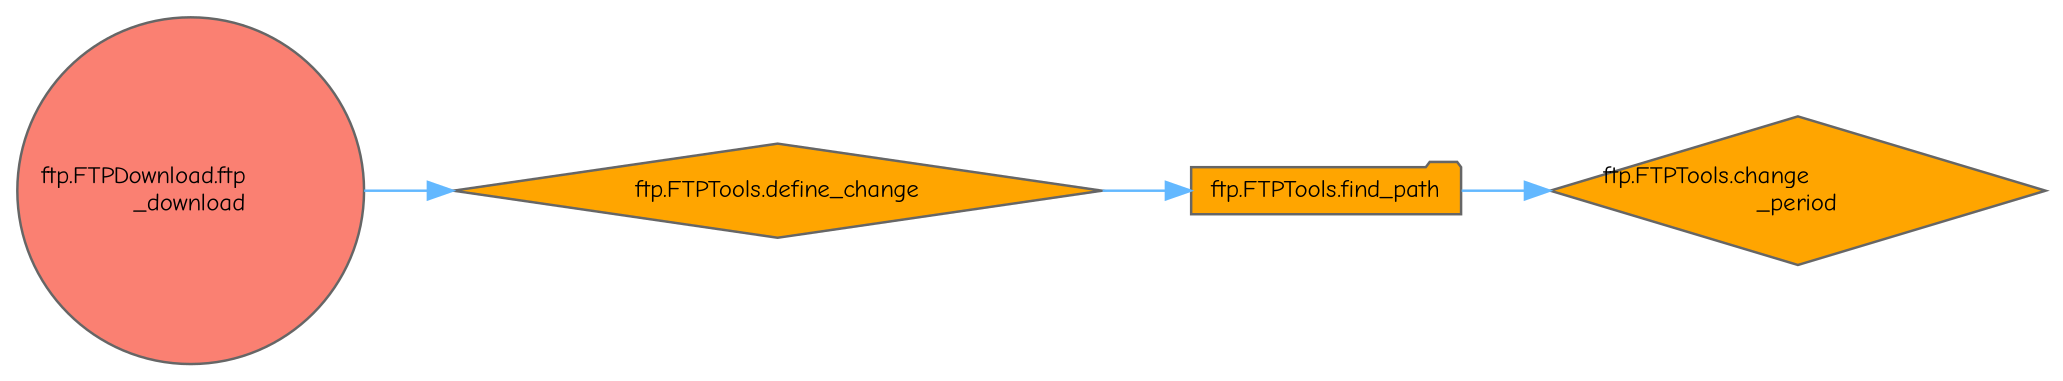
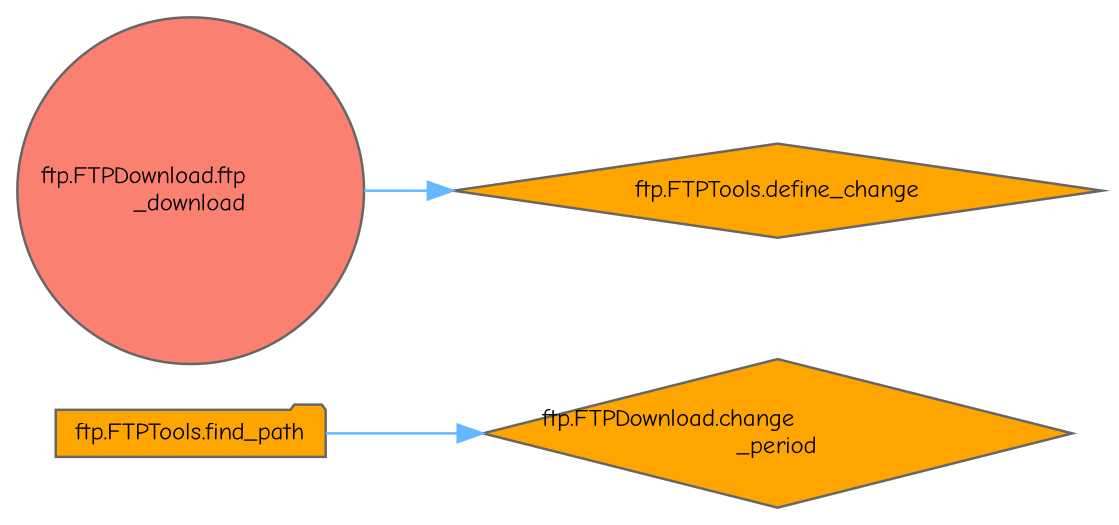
edge "ftp.FTPTools.define_change" -> "ftp.FTPTools.find_path": removed
node "ftp.FTPTools.change _period": label "ftp.FTPTools.change _period" -> "ftp.FTPDownload.change _period"
